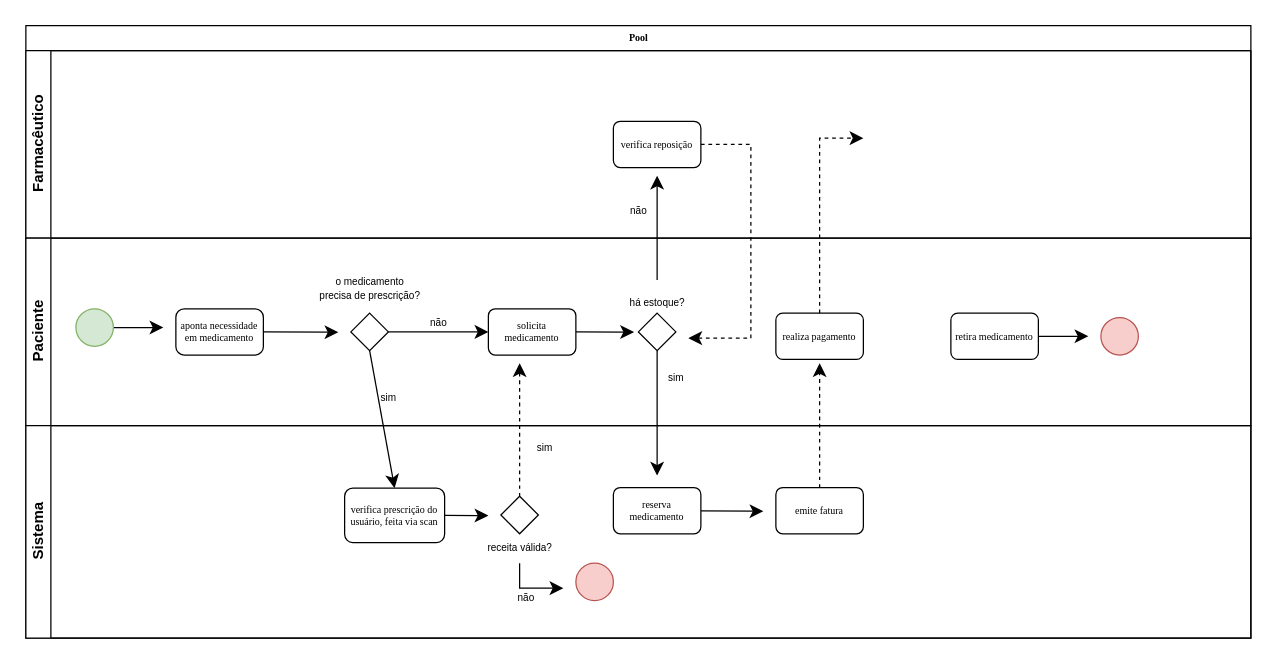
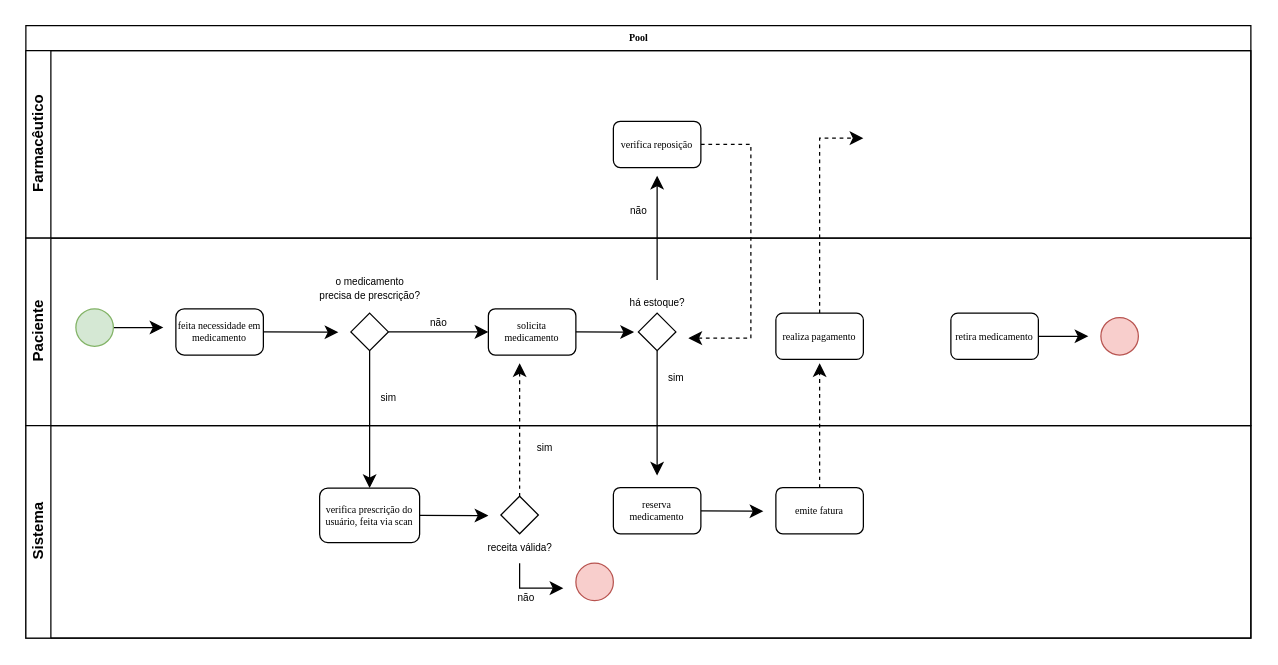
node "aponta necessidade em medicamento": label "aponta necessidade em medicamento" -> "feita necessidade em medicamento"
node "verifica prescrição do usuário, feita via scan": moved (394, 515) -> (369, 515)
